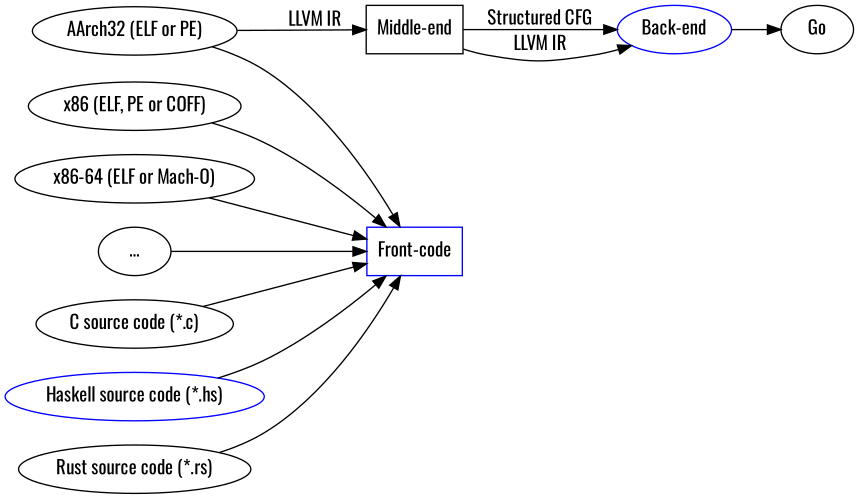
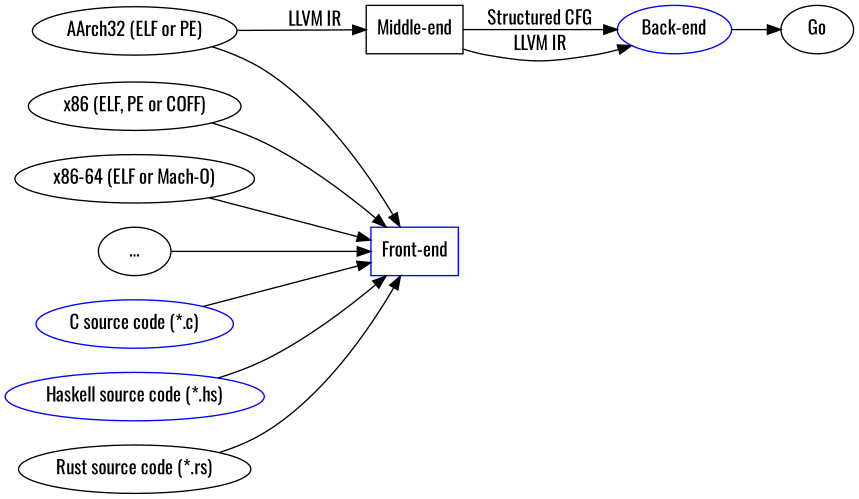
node "Front-code": label "Front-code" -> "Front-end"
node "C source code (*.c)": color black -> blue
